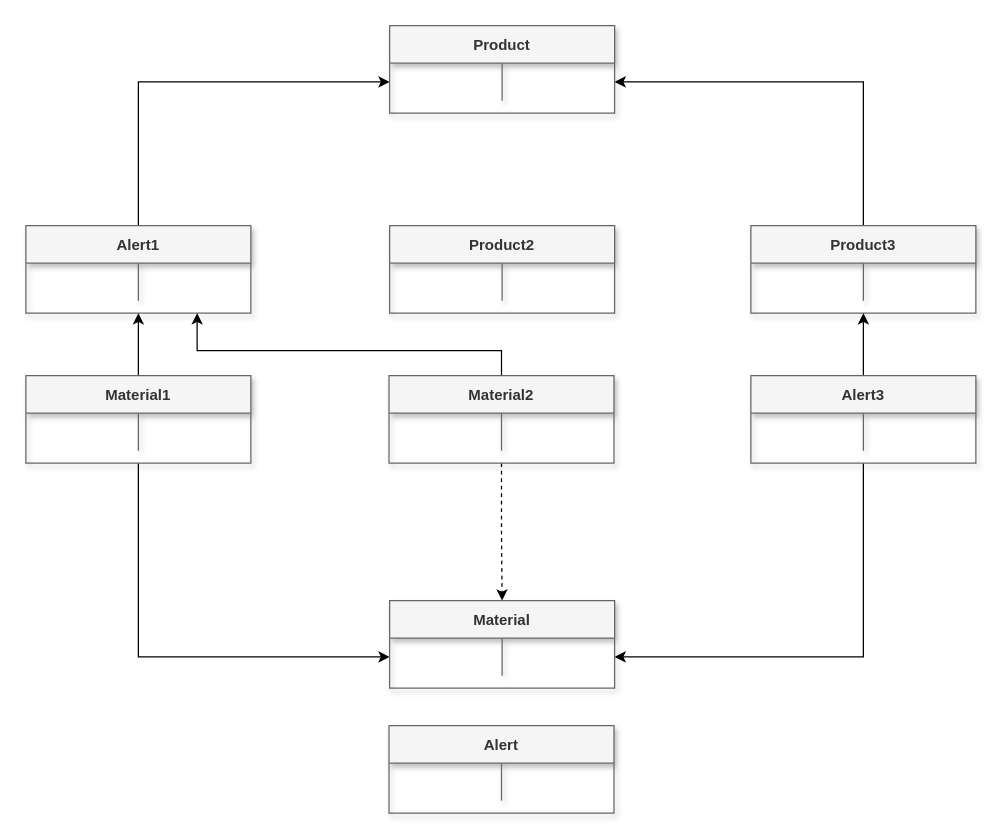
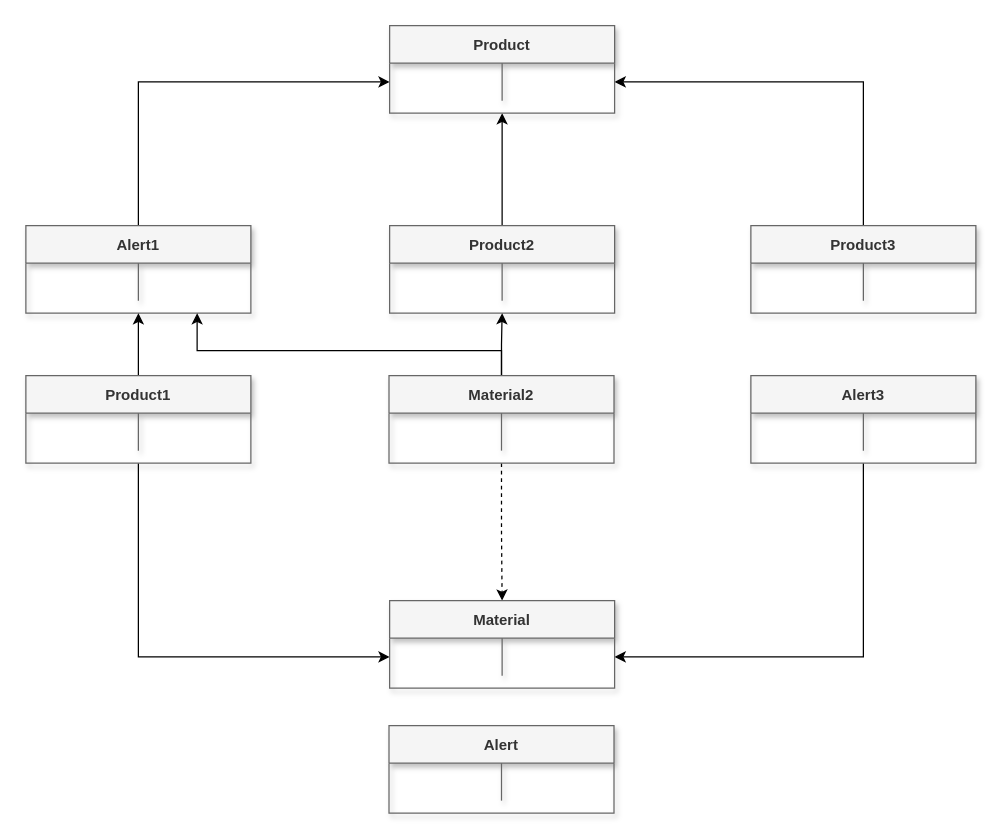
edge "Product2" -> "Product": added
edge "Material2" -> "Product2": added
edge "Alert3" -> "Product3": removed
node "Material1": label "Material1" -> "Product1"
